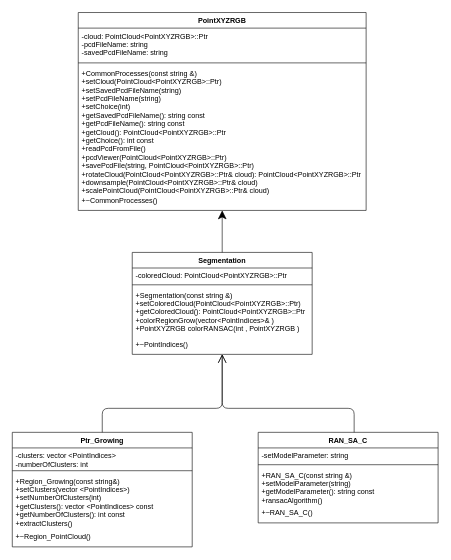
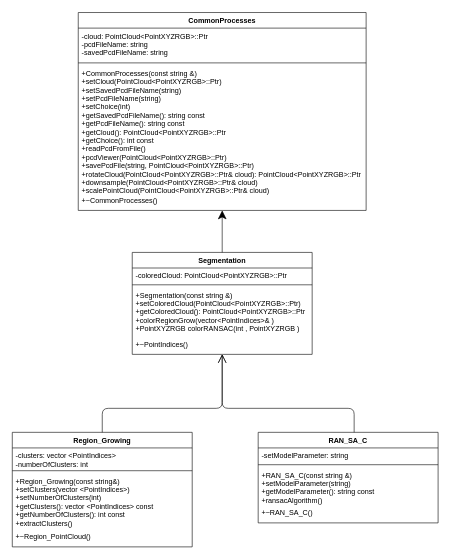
node "PointXYZRGB": label "PointXYZRGB" -> "CommonProcesses"
node "Ptr_Growing": label "Ptr_Growing" -> "Region_Growing"
